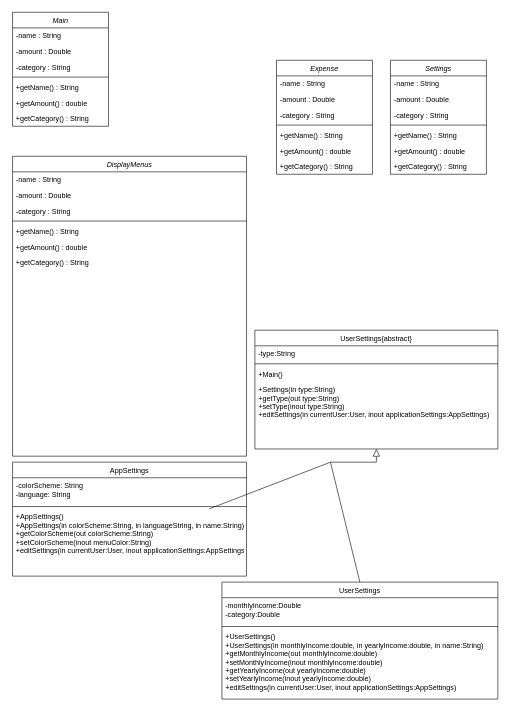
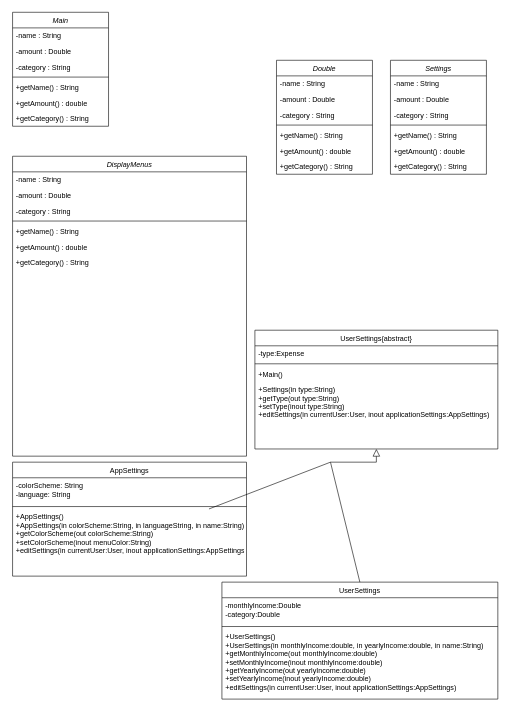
node "Expense": label "Expense" -> "Double"
node "-type:String": label "-type:String" -> "-type:Expense"
